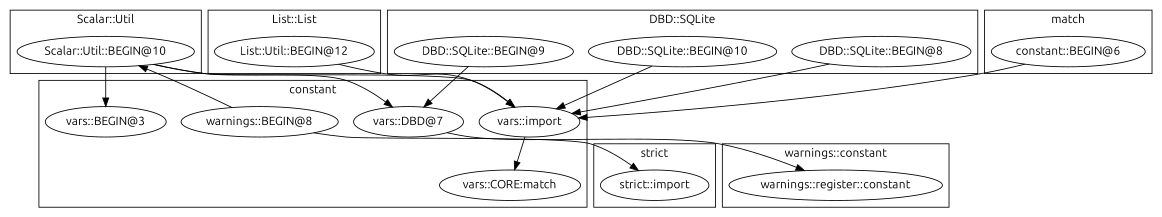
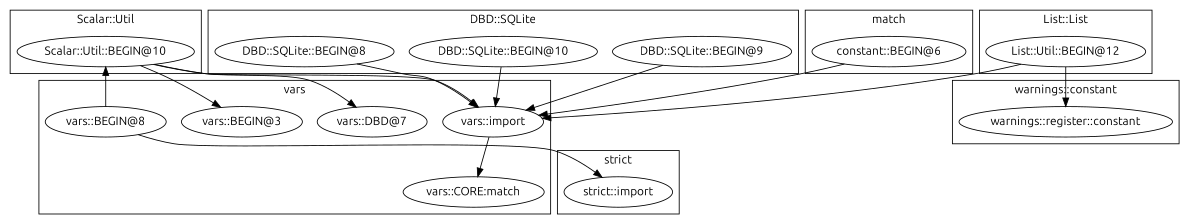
edge "DBD::SQLite::BEGIN@9" -> "vars::DBD@7": now "DBD::SQLite::BEGIN@9" -> "vars::import"
cluster "constant": label "constant" -> "vars"
node "warnings::BEGIN@8": label "warnings::BEGIN@8" -> "vars::BEGIN@8"
edge "vars::DBD@7" -> "warnings::register::constant": now "List::Util::BEGIN@12" -> "warnings::register::constant"
